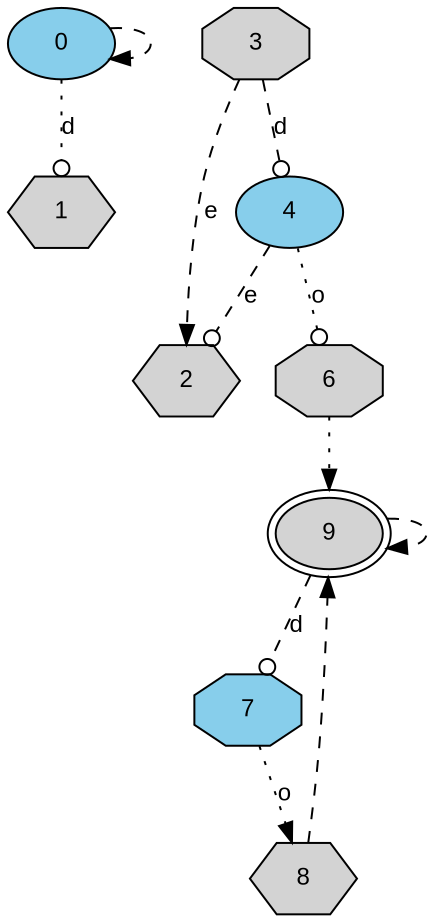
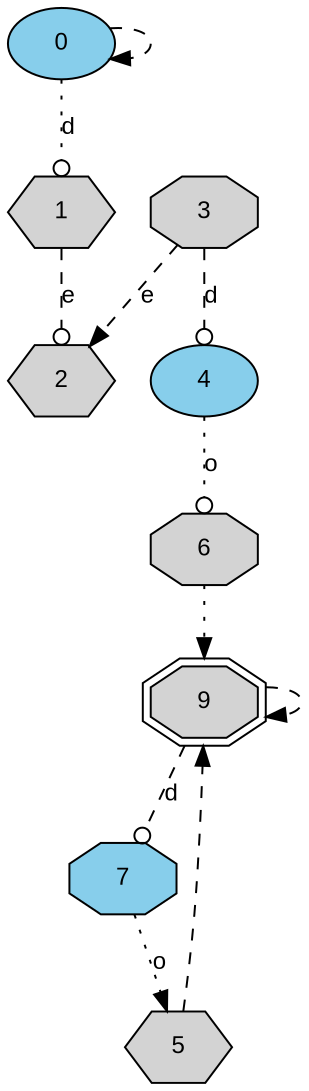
edge "4" -> "2": now "1" -> "2"
node "9": shape ellipse -> octagon
node "8": label "8" -> "5"
